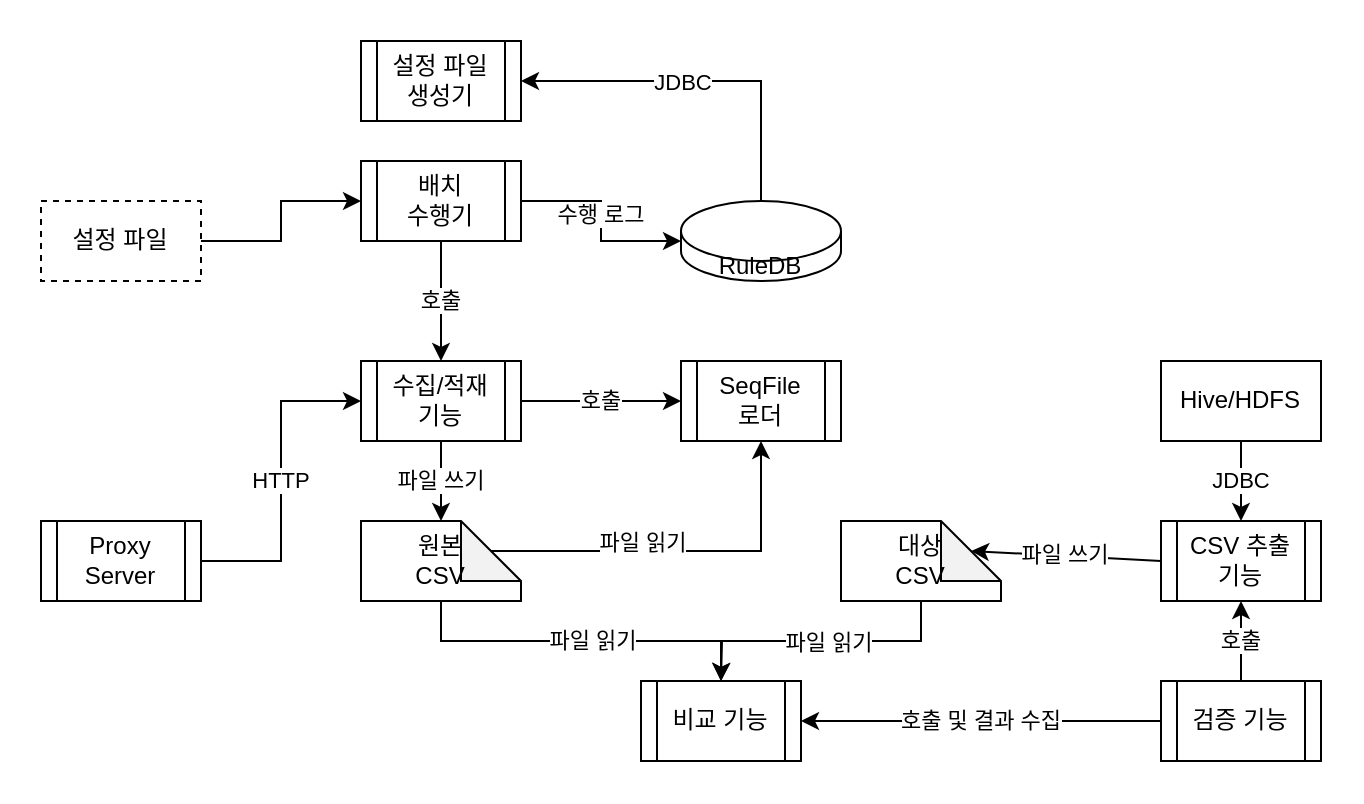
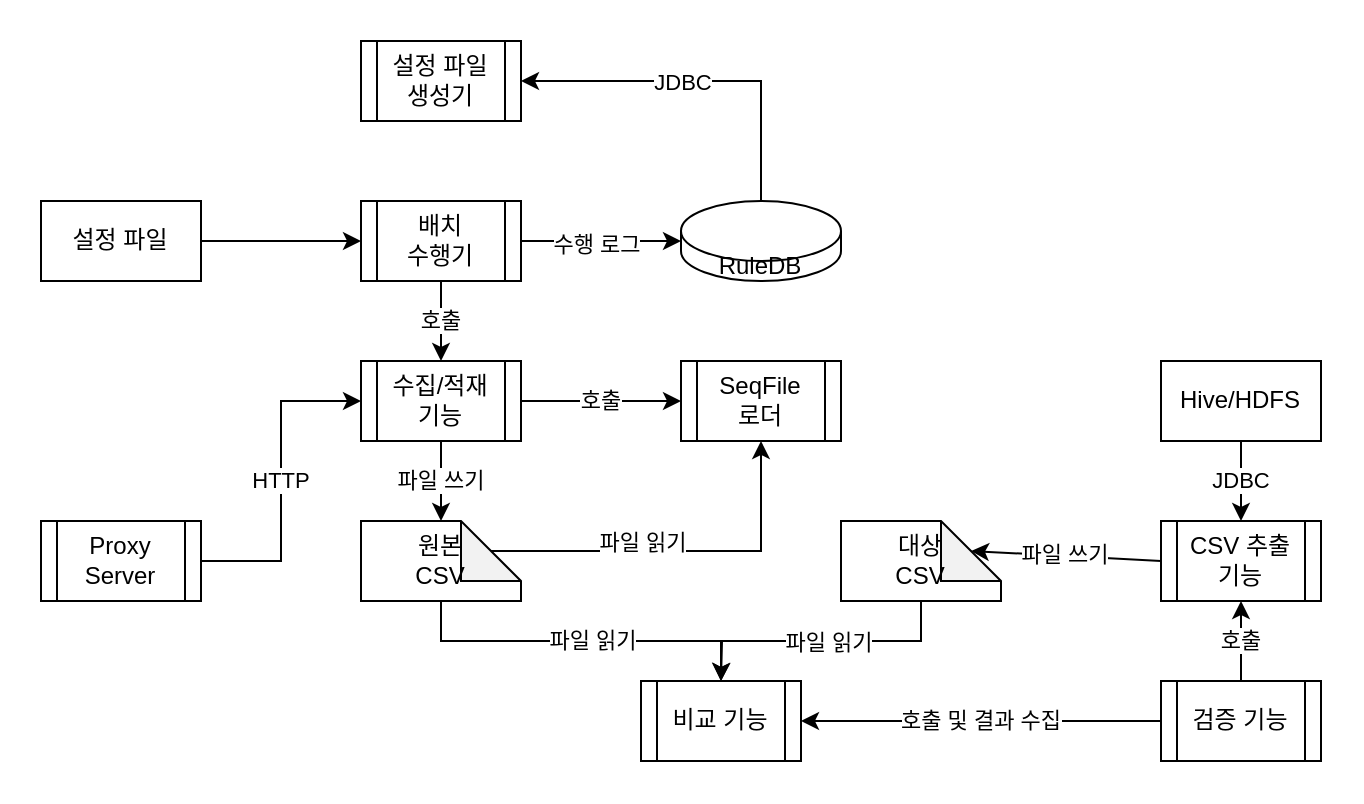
node "배치 수행기": moved (441, 201) -> (441, 241)
node "설정 파일": style dashed -> solid
